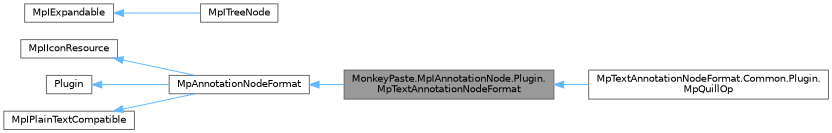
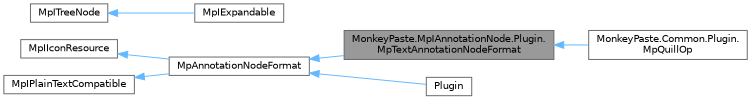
edge "MpITreeNode" -> "MpIExpandable": reversed
edge "MpAnnotationNodeFormat" -> "Plugin": reversed
node "MpTextAnnotationNodeFormat.Common.Plugin. MpQuillOp": label "MpTextAnnotationNodeFormat.Common.Plugin. MpQuillOp" -> "MonkeyPaste.Common.Plugin. MpQuillOp"
